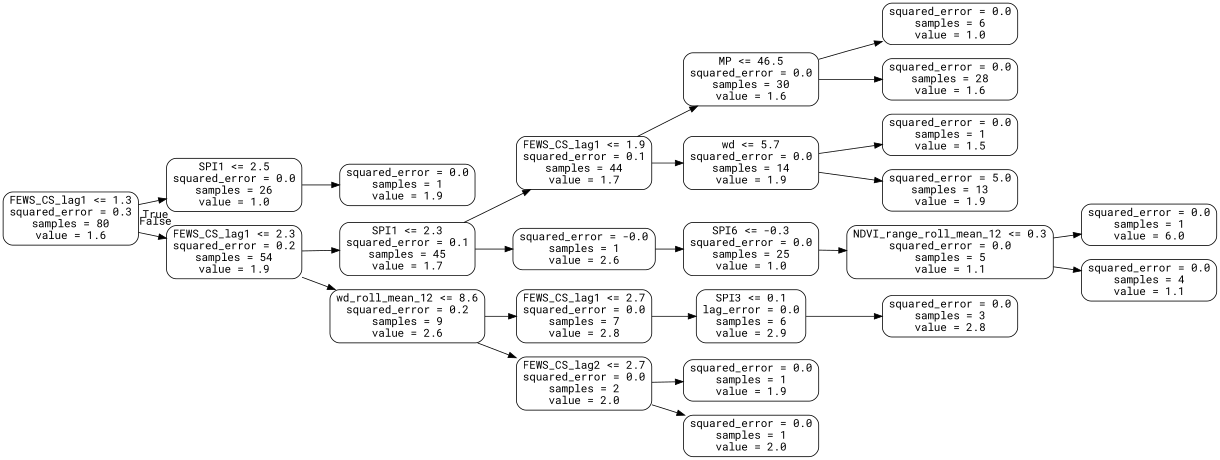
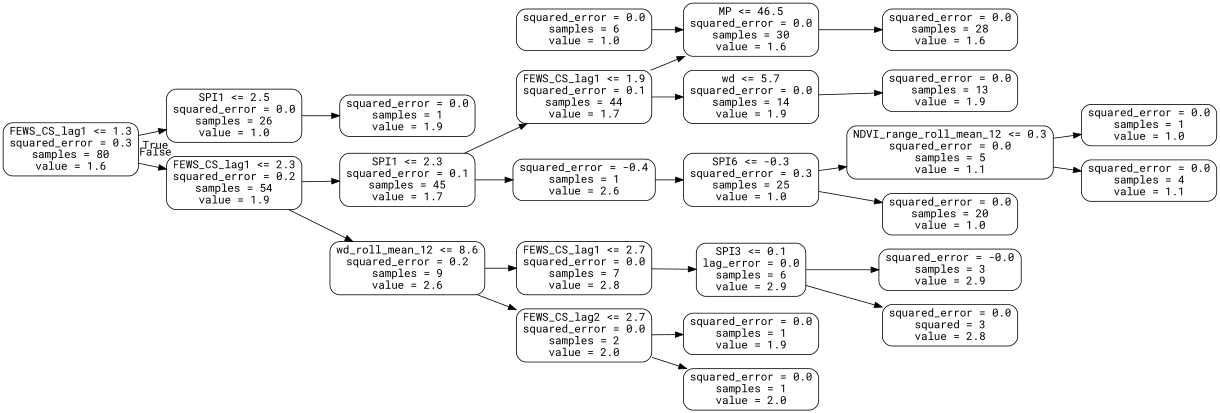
edge "MP <= 46.5 squared_error = 0.0 samples = 30 value = 1.6" -> "squared_error = 0.0 samples = 6 value = 1.0": reversed
node "squared_error = 0.0 samples = 1 value = 1.5": removed
node "squared_error = 5.0 samples = 13 value = 1.9": label "squared_error = 5.0 samples = 13 value = 1.9" -> "squared_error = 0.0 samples = 13 value = 1.9"
node "squared_error = 0.0 samples = 20 value = 1.0": added
node "squared_error = 0.0 samples = 1 value = 6.0": label "squared_error = 0.0 samples = 1 value = 6.0" -> "squared_error = 0.0 samples = 1 value = 1.0"
node "squared_error = -0.0 samples = 1 value = 2.6": label "squared_error = -0.0 samples = 1 value = 2.6" -> "squared_error = -0.4 samples = 1 value = 2.6"
node "SPI6 <= -0.3 squared_error = 0.0 samples = 25 value = 1.0": label "SPI6 <= -0.3 squared_error = 0.0 samples = 25 value = 1.0" -> "SPI6 <= -0.3 squared_error = 0.3 samples = 25 value = 1.0"
node "squared_error = -0.0 samples = 3 value = 2.9": added
node "squared_error = 0.0 samples = 3 value = 2.8": label "squared_error = 0.0 samples = 3 value = 2.8" -> "squared_error = 0.0 squared = 3 value = 2.8"
